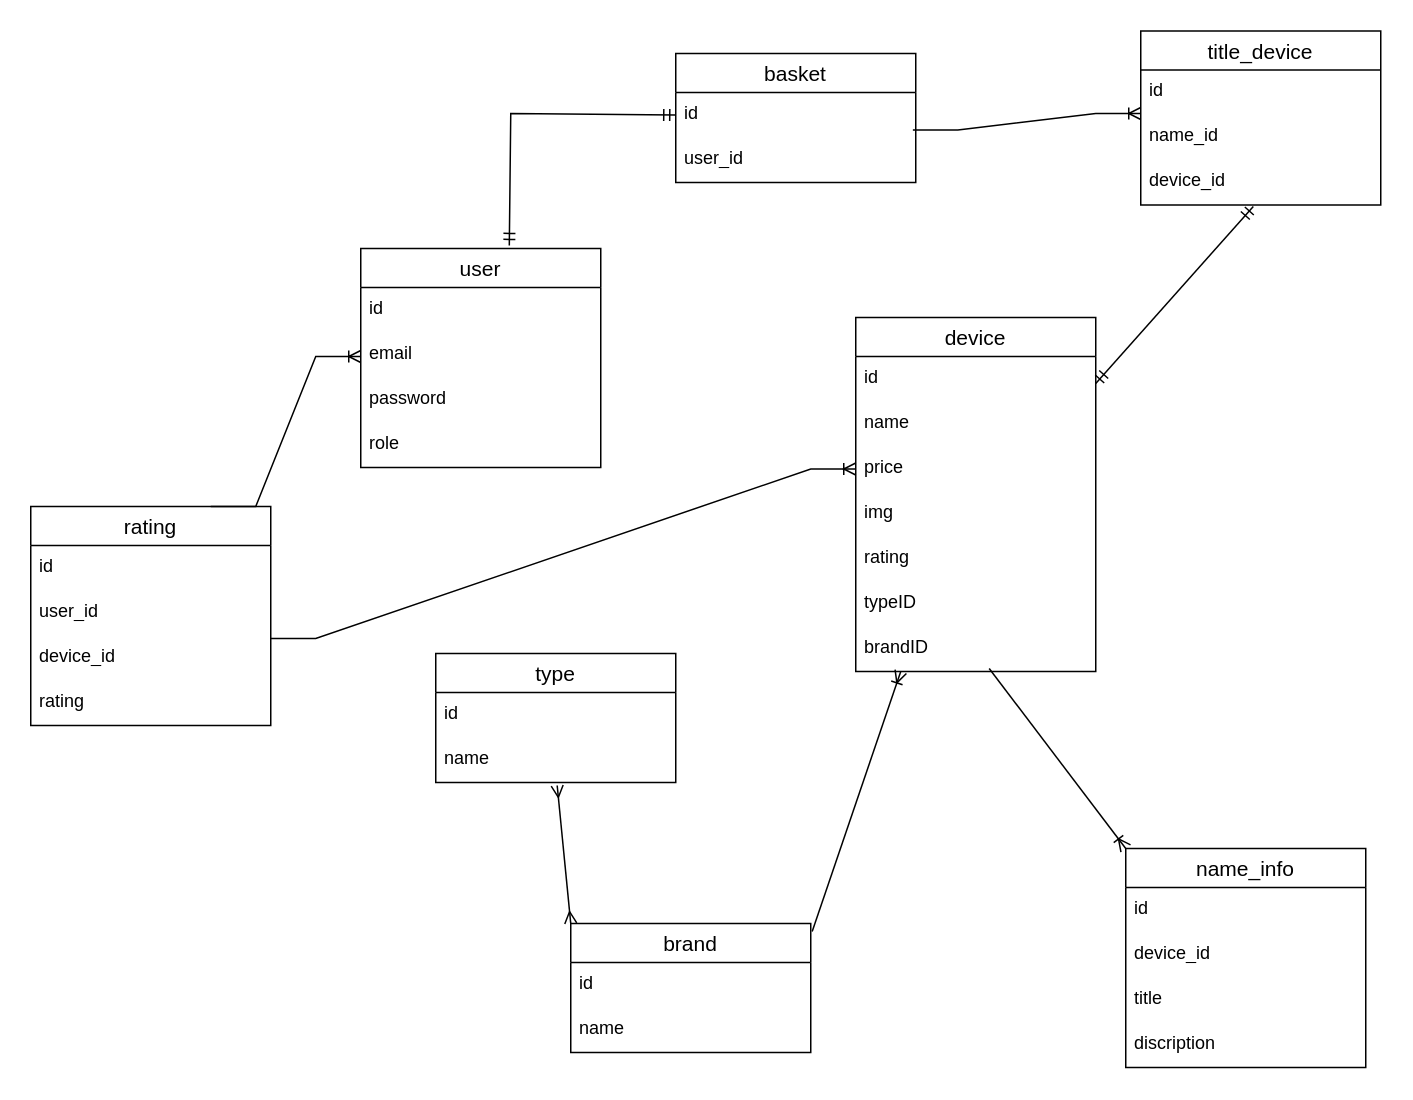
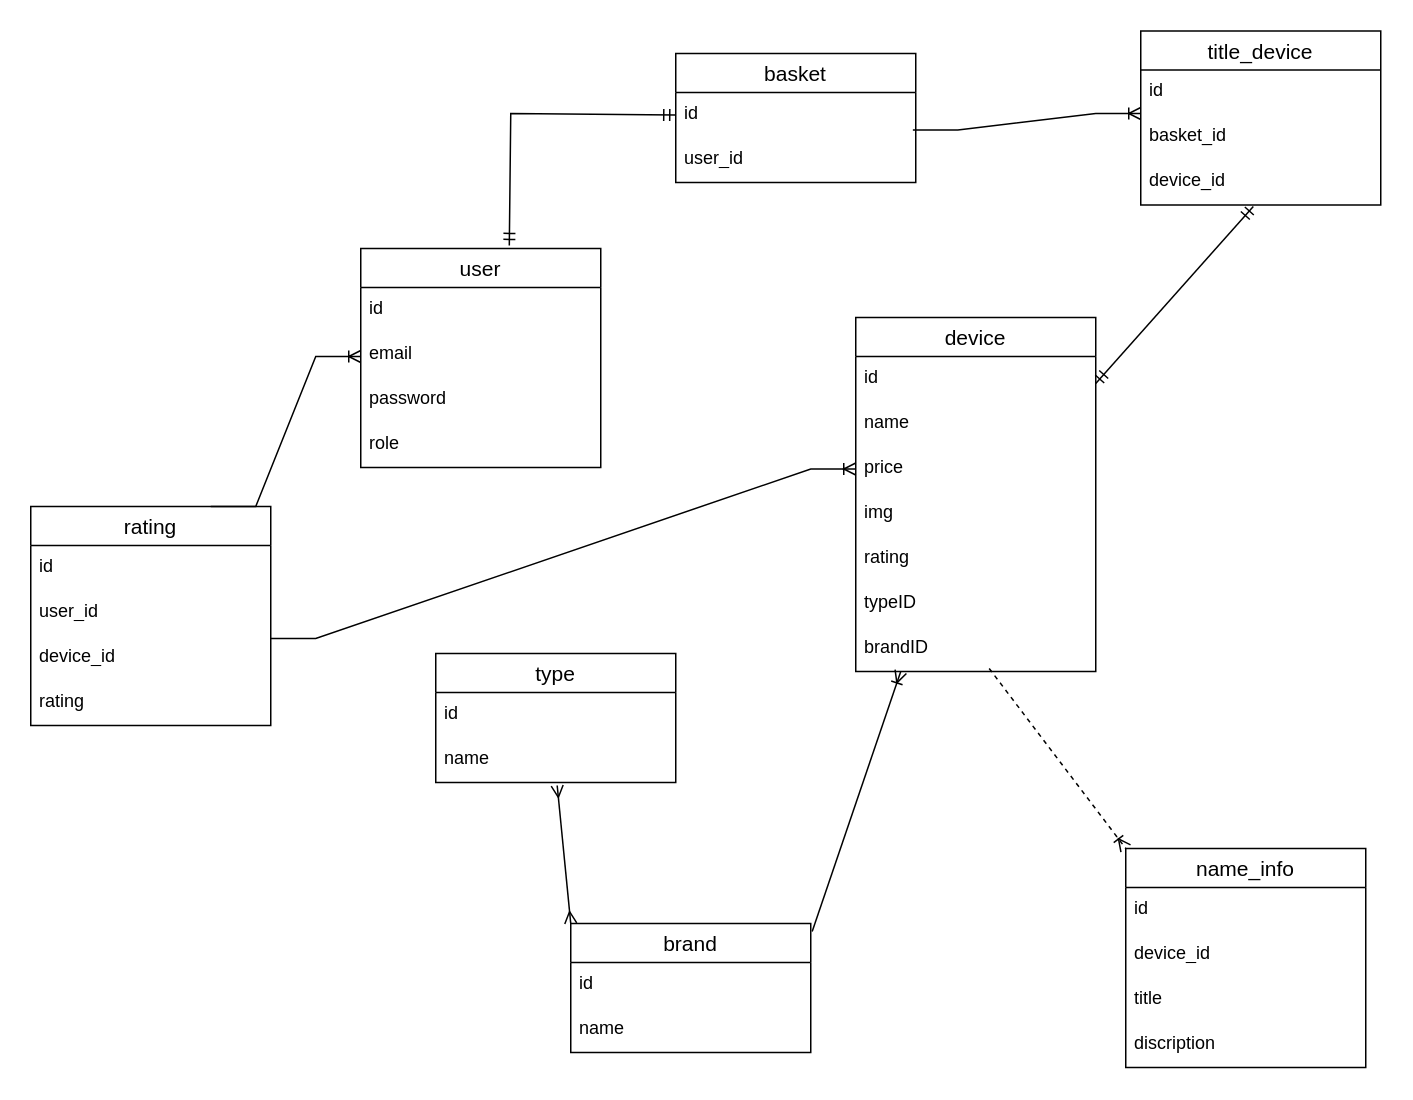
node "name_id": label "name_id" -> "basket_id"
edge "brandID" -> "name_info": style solid -> dashed
